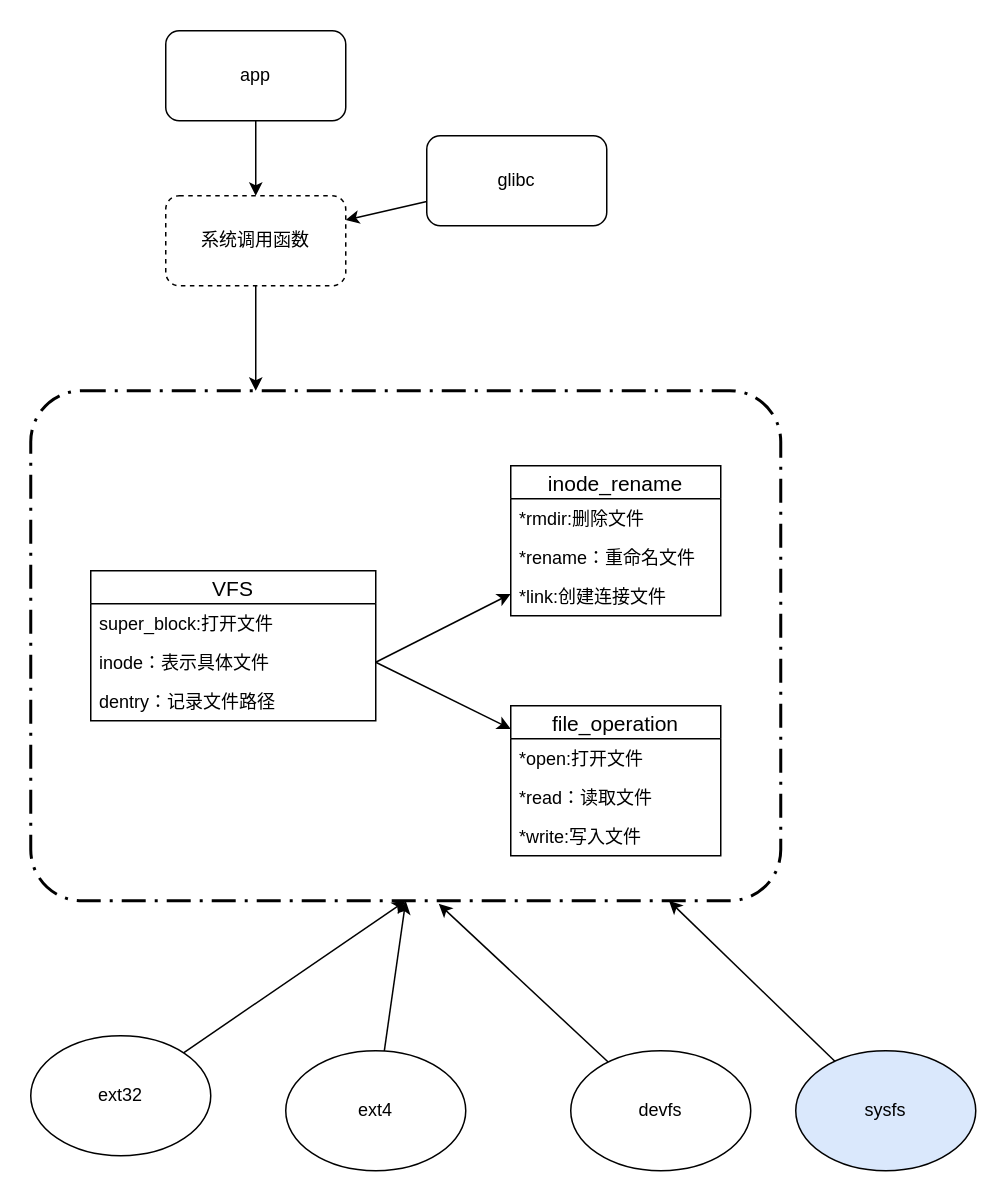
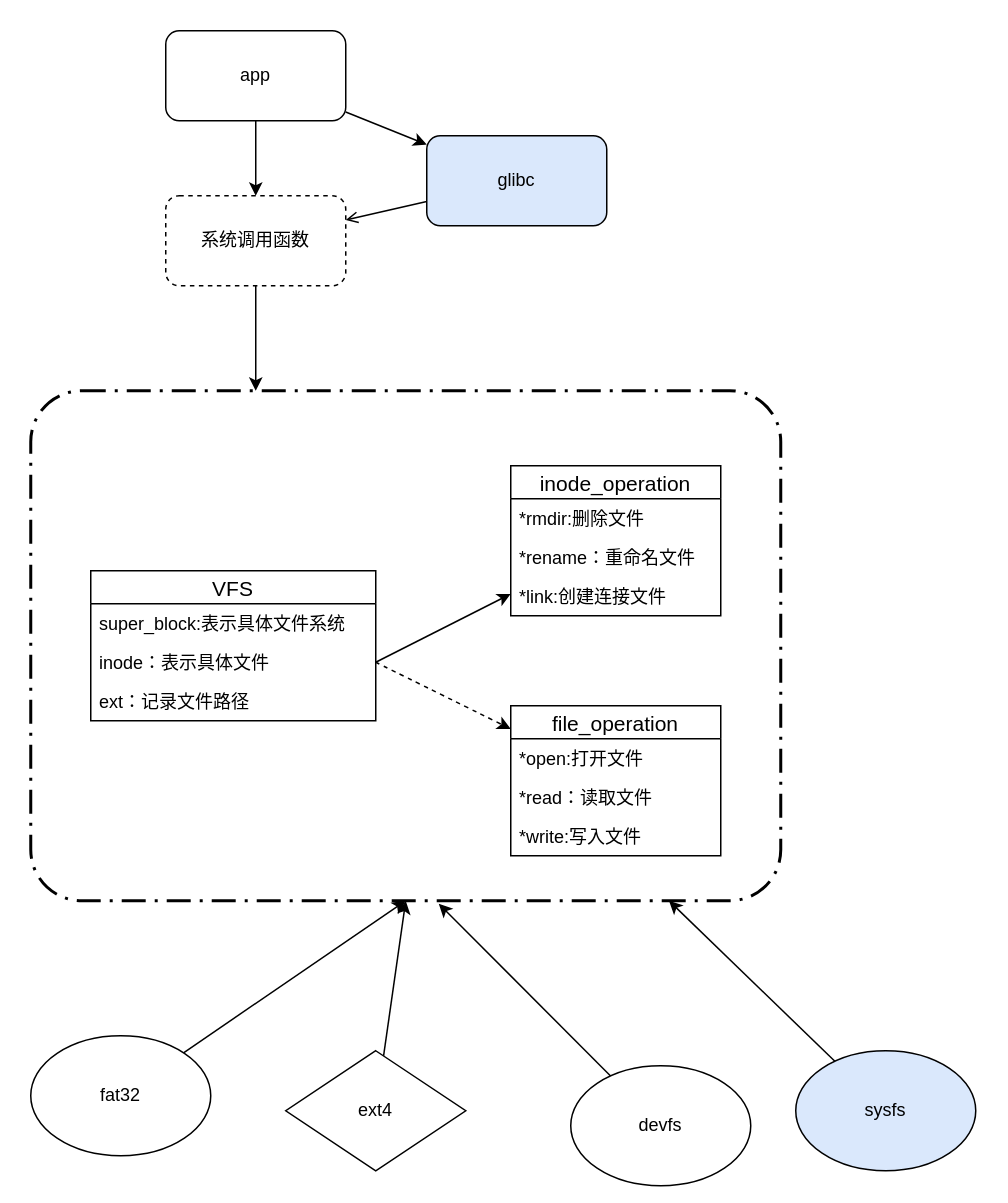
edge "app" -> "glibc": added
node "glibc": fillcolor #ffffff -> #dae8fc
edge "glibc" -> "系统调用函数": arrowhead classic -> open
node "inode_rename": label "inode_rename" -> "inode_operation"
node "super_block:打开文件": label "super_block:打开文件" -> "super_block:表示具体文件系统"
edge "inode：表示具体文件" -> "file_operation": style solid -> dashed
node "dentry：记录文件路径": label "dentry：记录文件路径" -> "ext：记录文件路径"
node "ext32": label "ext32" -> "fat32"
node "ext4": shape ellipse -> diamond
node "devfs": moved (661, 1111) -> (661, 1126)
